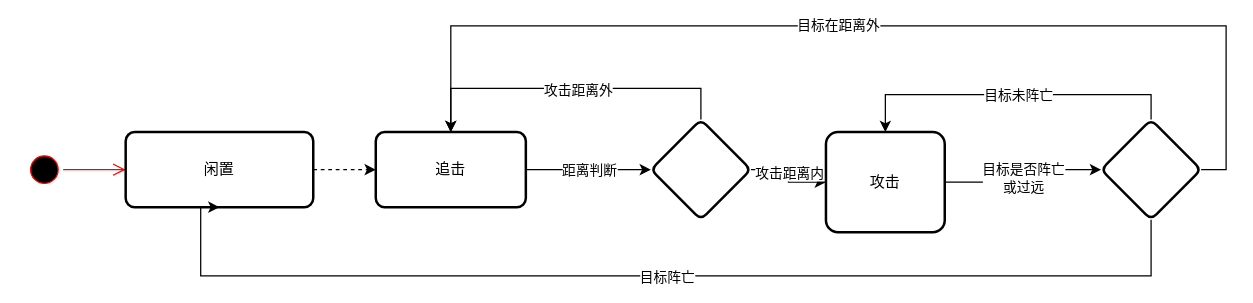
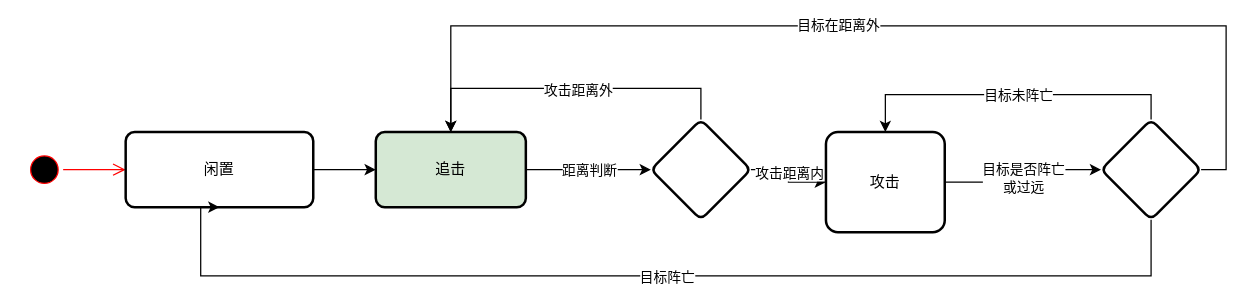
edge "闲置" -> "追击": style dashed -> solid
node "追击": fillcolor #ffffff -> #d5e8d4
